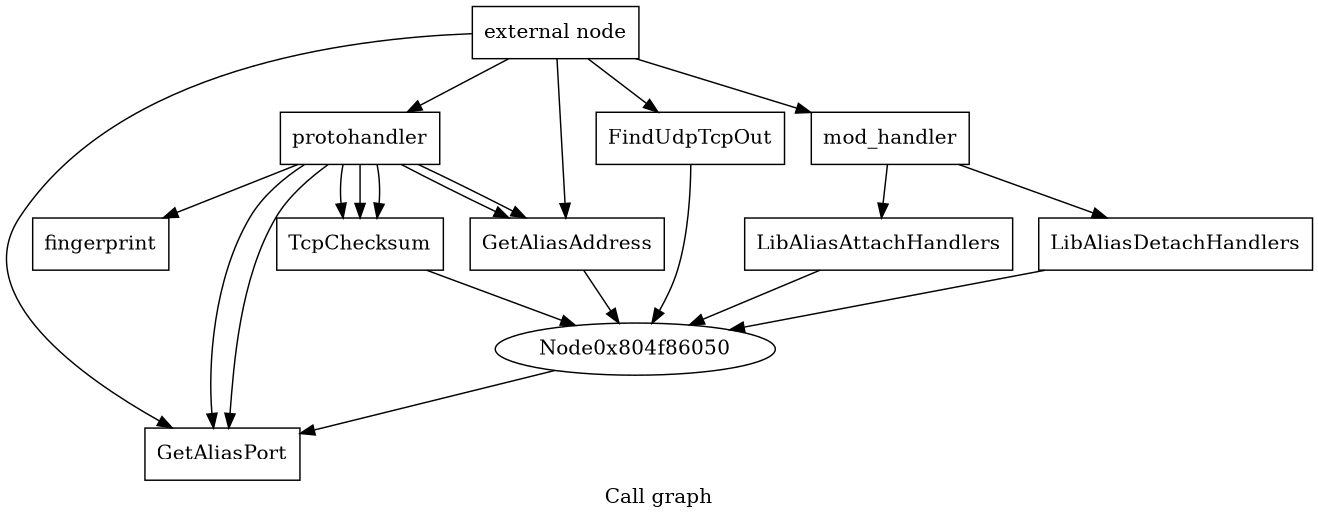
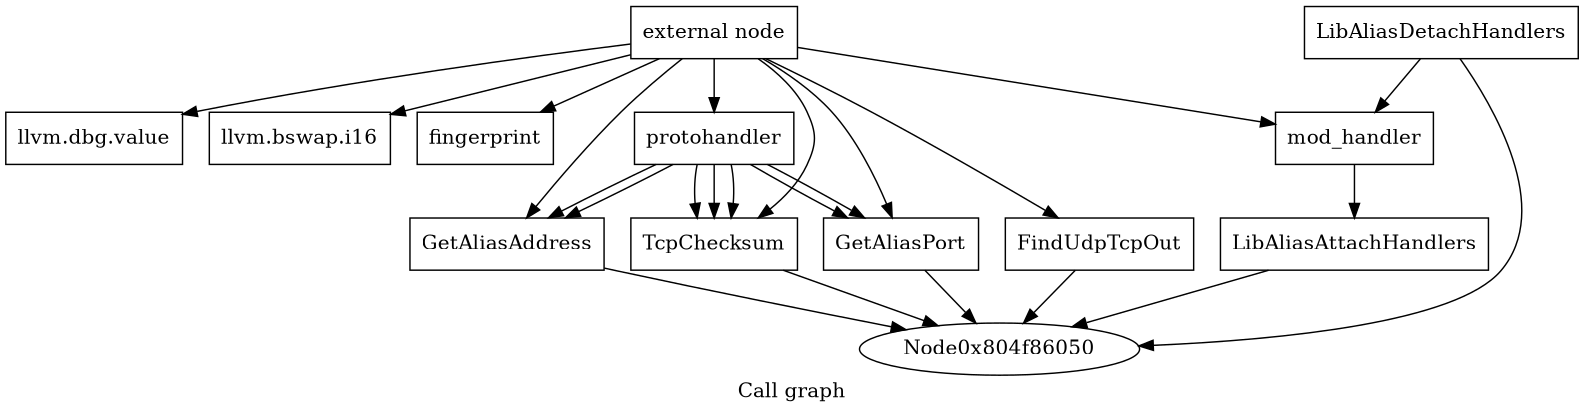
edge "external node" -> "TcpChecksum": added
node "llvm.dbg.value": added
node "llvm.bswap.i16": added
edge "protohandler" -> "fingerprint": now "external node" -> "fingerprint"
edge "mod_handler" -> "LibAliasDetachHandlers": reversed
edge "Node0x804f86050" -> "GetAliasPort": reversed
